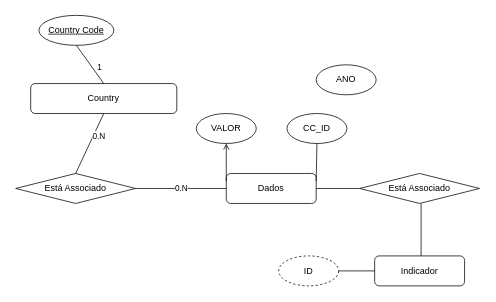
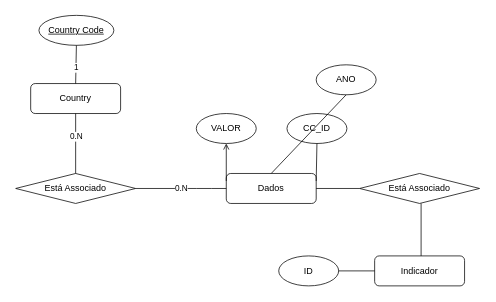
node "Country": size 146x30 -> 90x30
edge "ANO" -- "Dados": added
node "ID": style dashed -> solid
